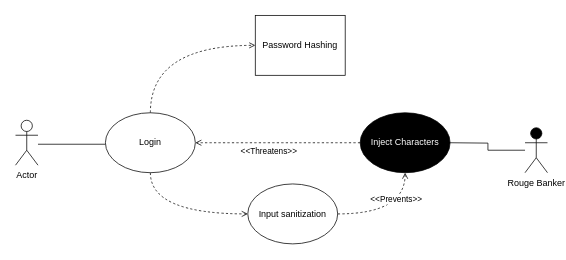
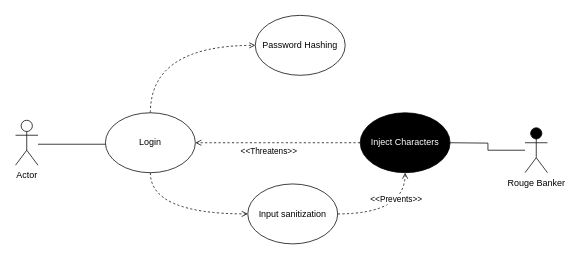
node "Password Hashing": shape rectangle -> ellipse
